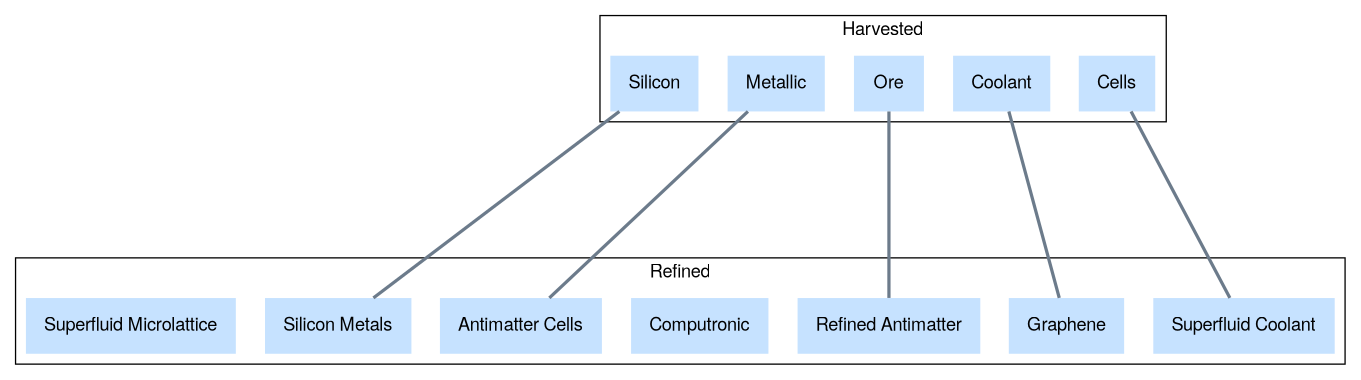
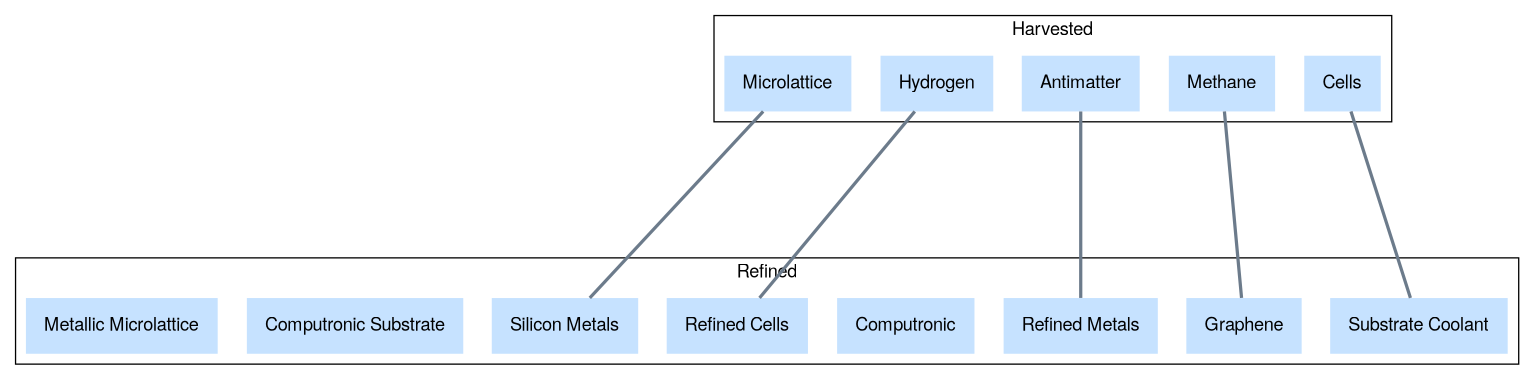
node "Silicon": label "Silicon" -> "Microlattice"
node "Metallic": label "Metallic" -> "Hydrogen"
node "Ore": label "Ore" -> "Antimatter"
node "Coolant": label "Coolant" -> "Methane"
node "Superfluid Microlattice": label "Superfluid Microlattice" -> "Metallic Microlattice"
node "Computronic Substrate": added
node "Antimatter Cells": label "Antimatter Cells" -> "Refined Cells"
node "Refined Antimatter": label "Refined Antimatter" -> "Refined Metals"
node "Superfluid Coolant": label "Superfluid Coolant" -> "Substrate Coolant"
